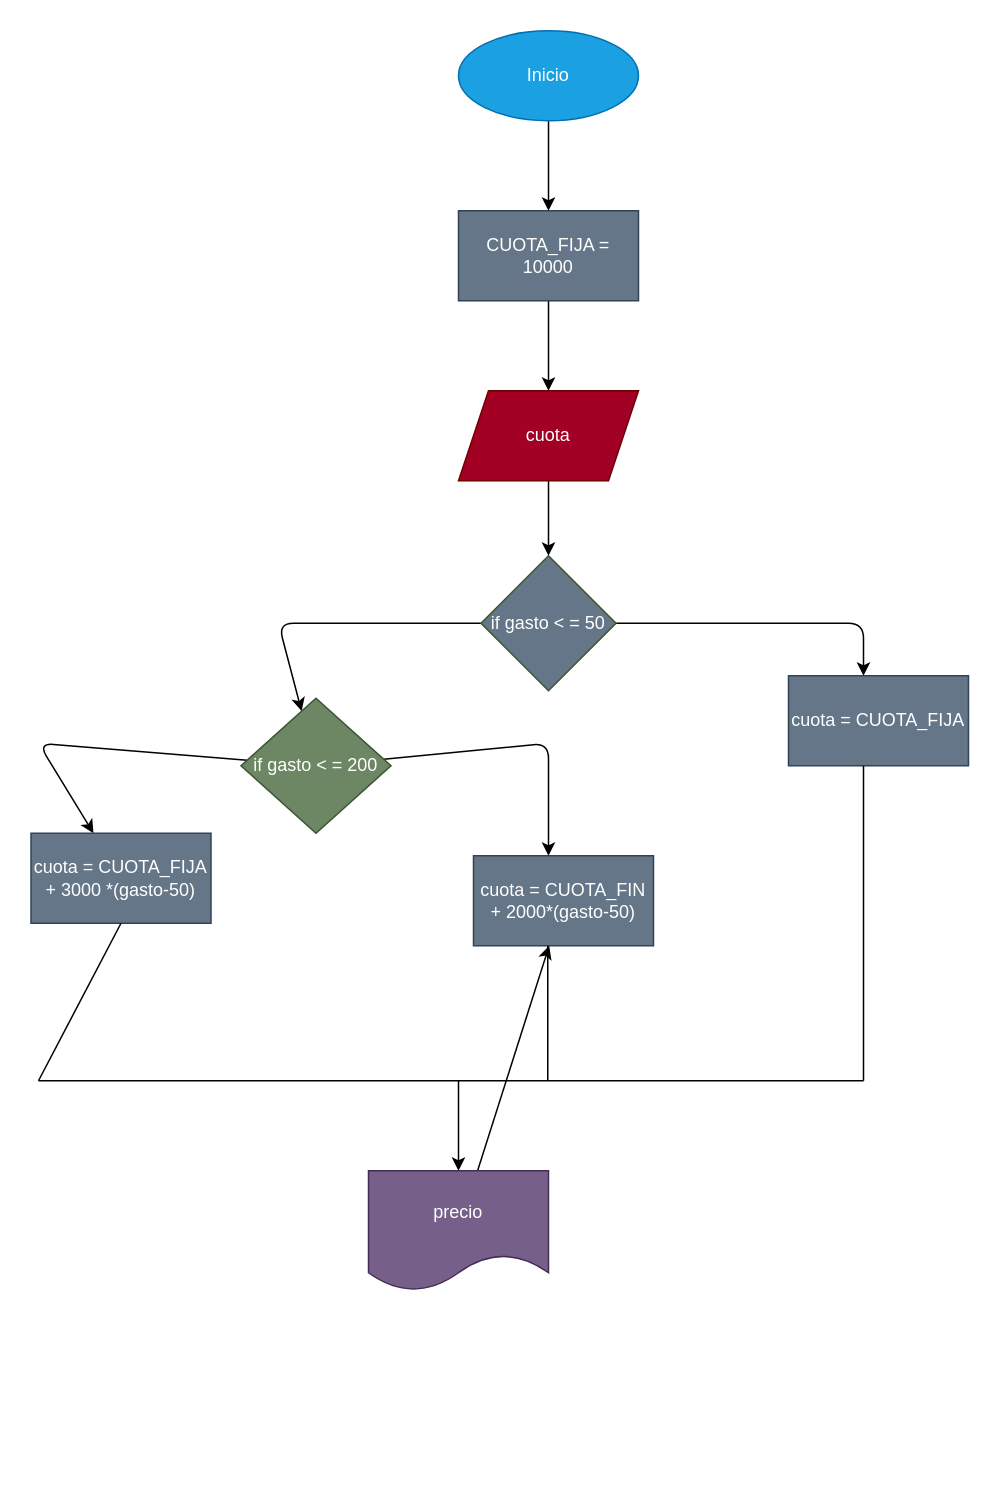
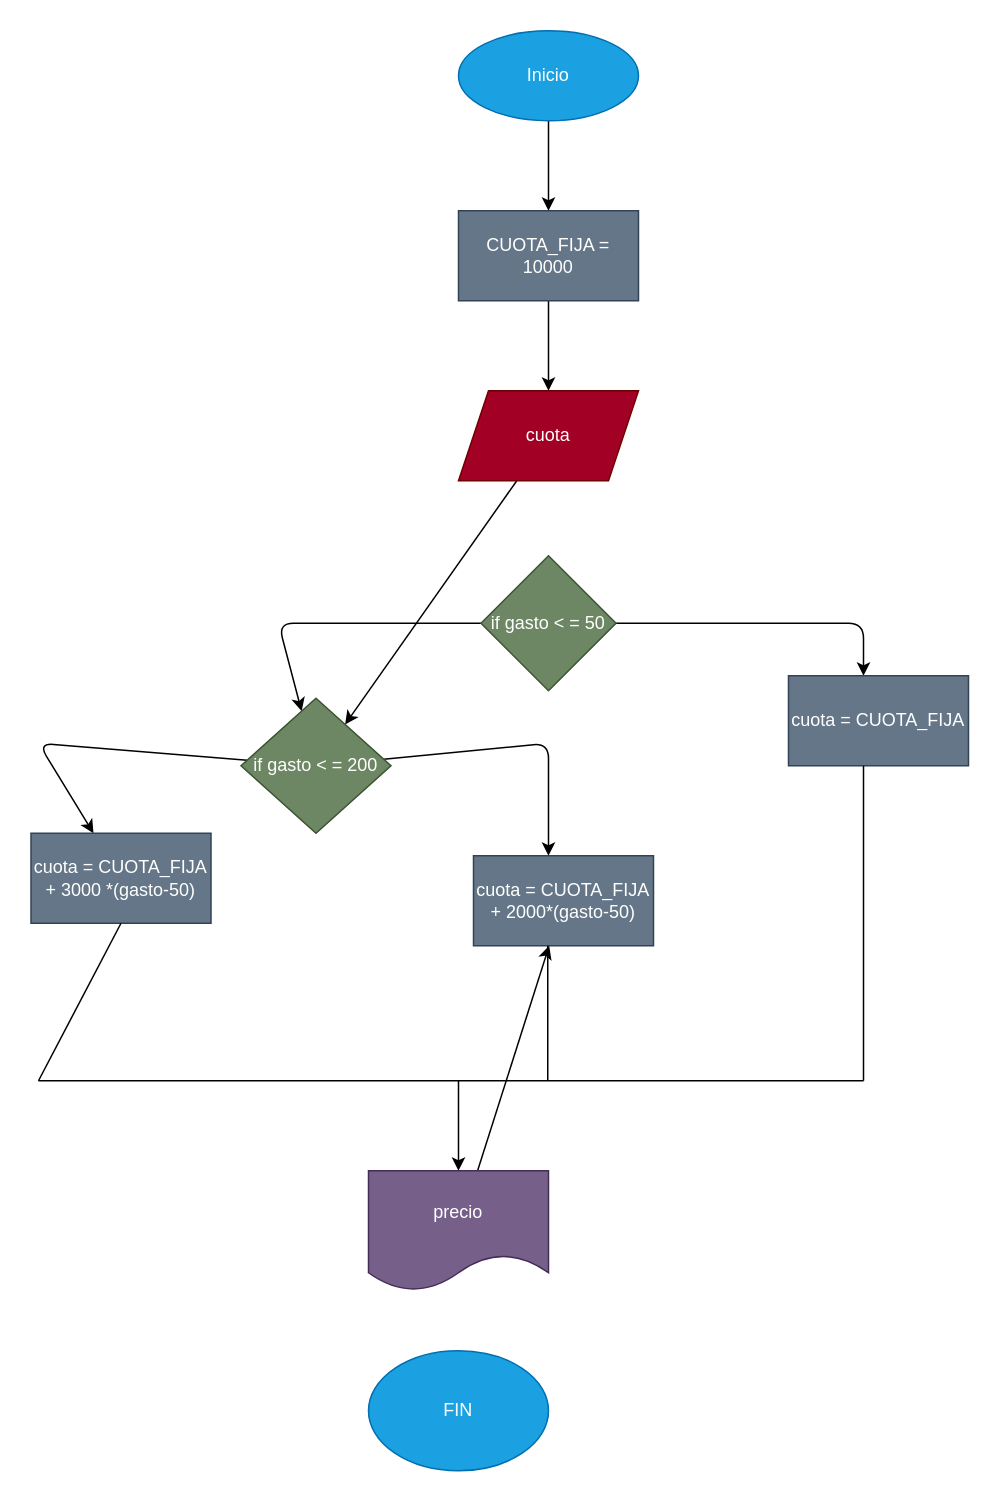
edge "cuota" -> "if gasto < = 50": now "cuota" -> "if gasto < = 200"
node "if gasto < = 50": fillcolor #647687 -> #6d8764
node "cuota = CUOTA_FIN + 2000*(gasto-50)": label "cuota = CUOTA_FIN + 2000*(gasto-50)" -> "cuota = CUOTA_FIJA + 2000*(gasto-50)"
node "FIN": added
